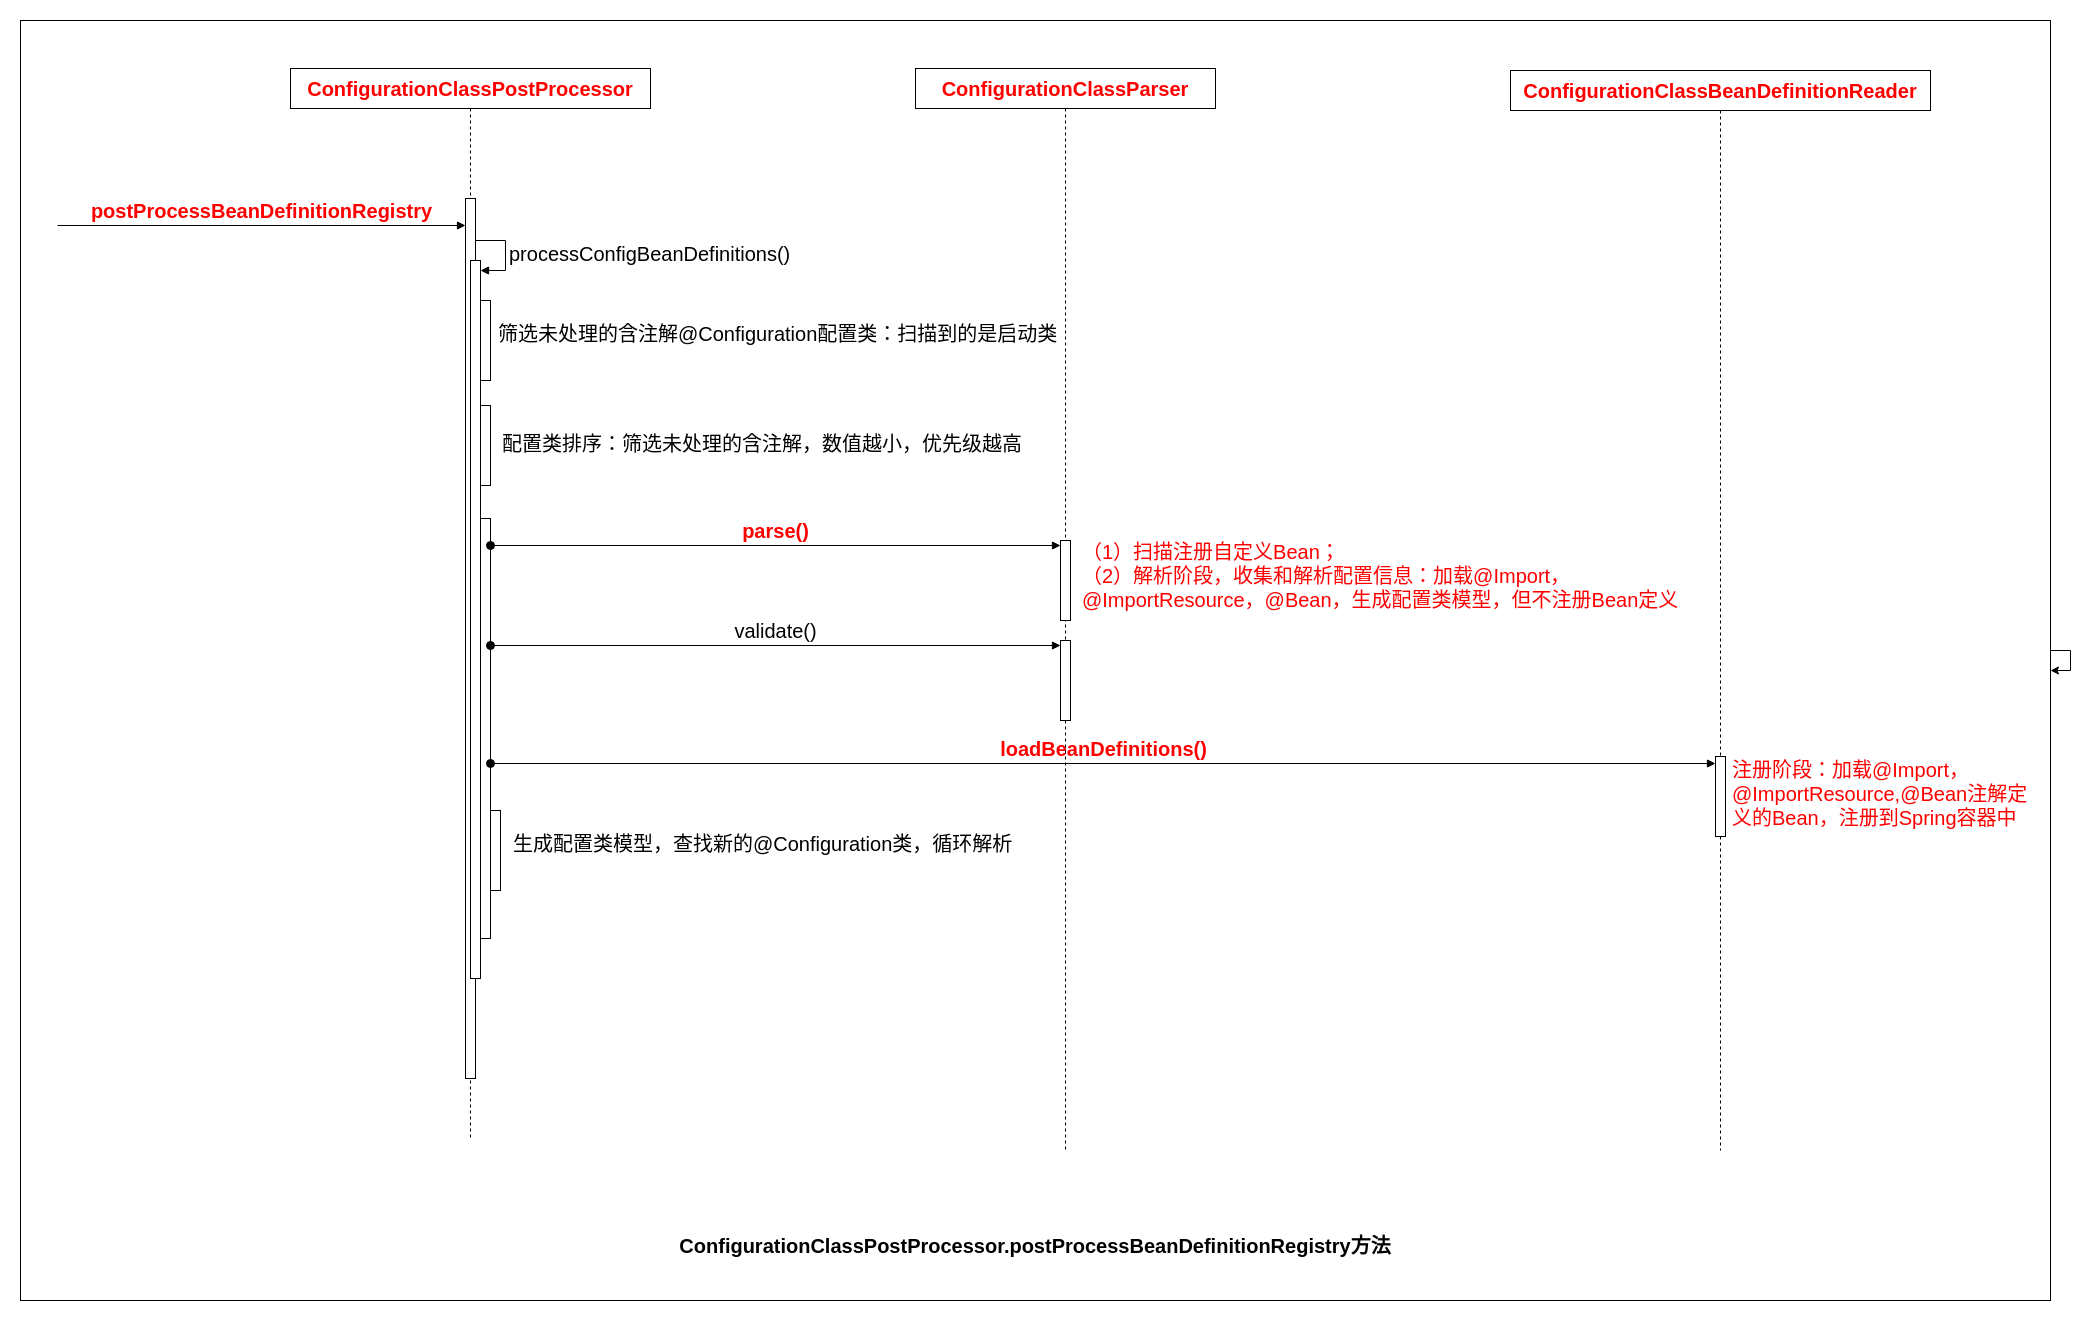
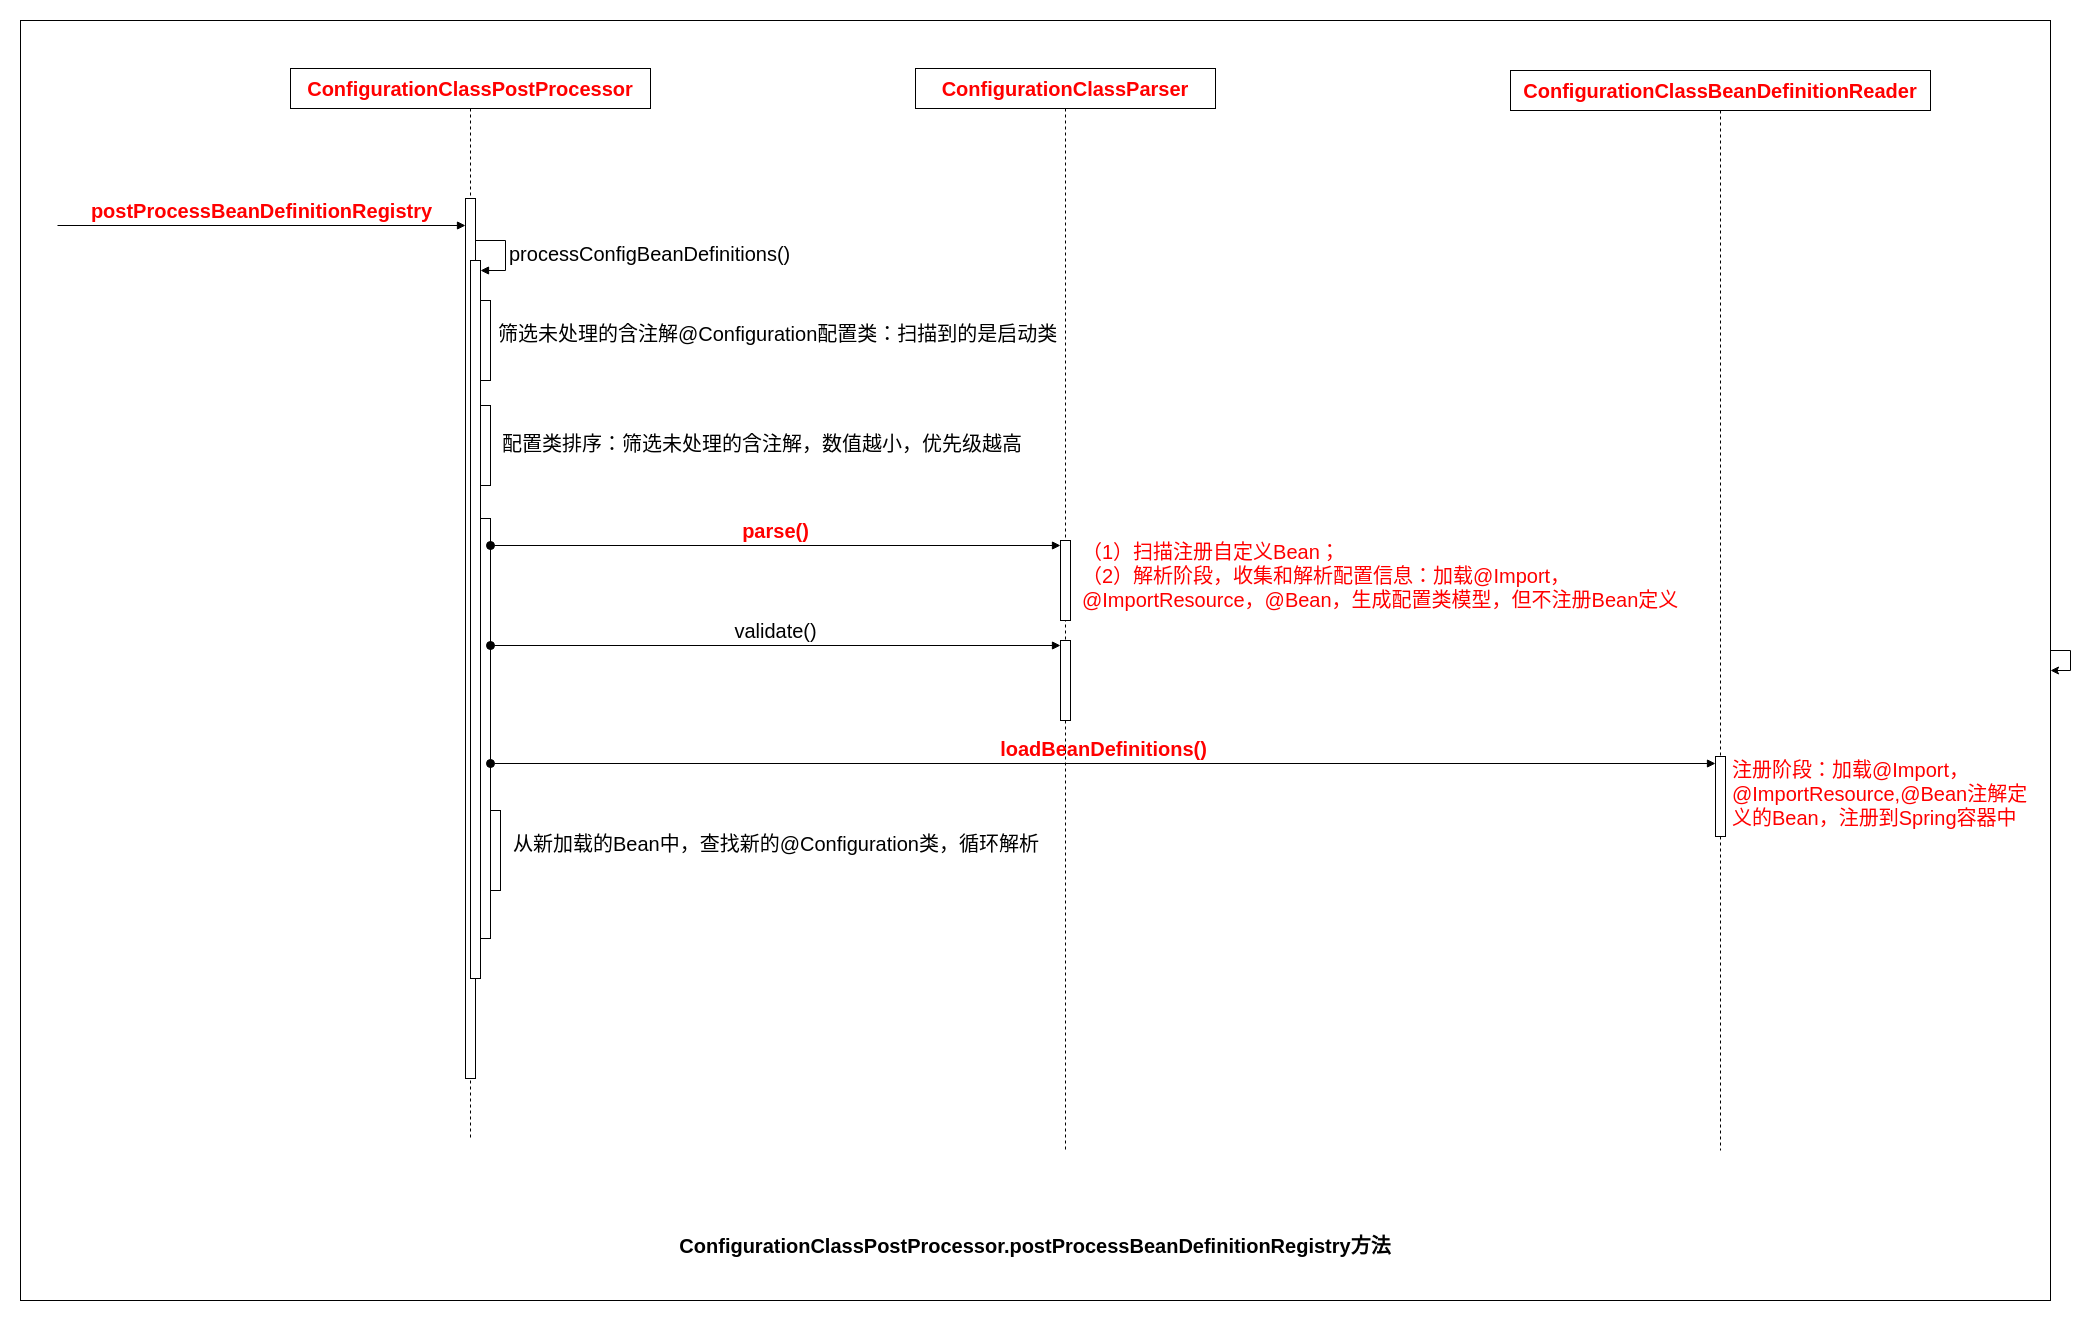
node "生成配置类模型，查找新的@Configuration类，循环解析": label "生成配置类模型，查找新的@Configuration类，循环解析" -> "从新加载的Bean中，查找新的@Configuration类，循环解析"
